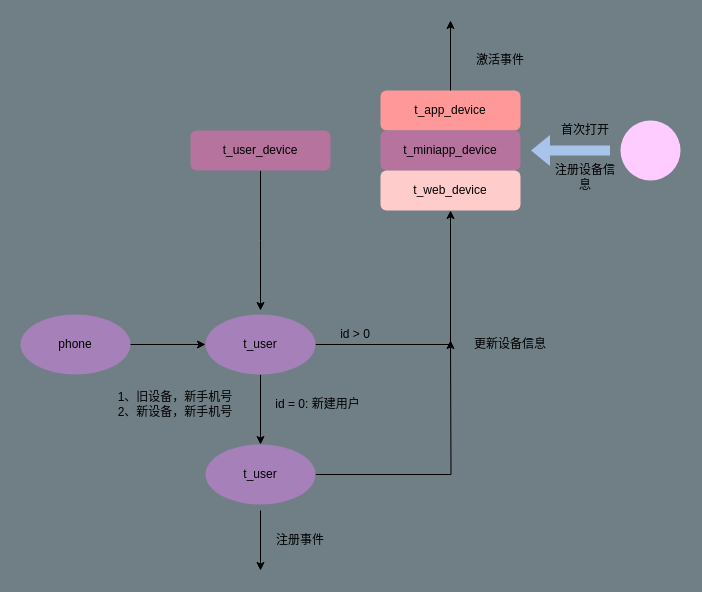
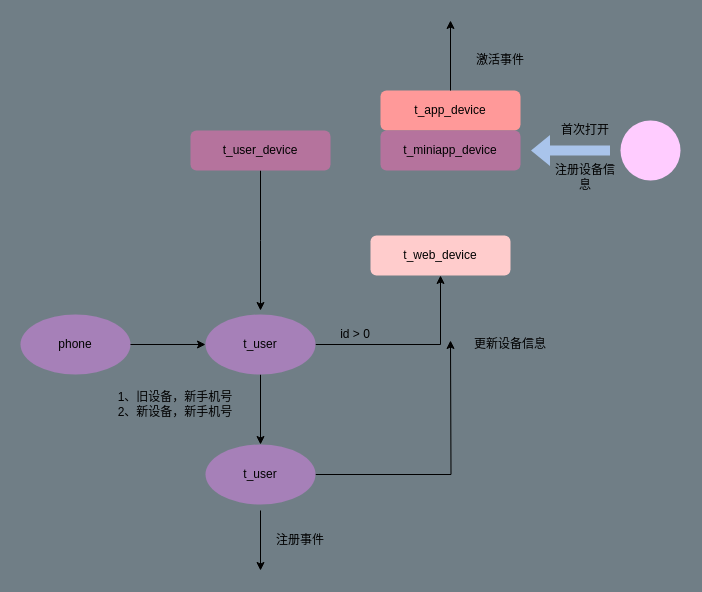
node "t_web_device": moved (451, 191) -> (441, 256)
node "id = 0: 新建用户": removed
